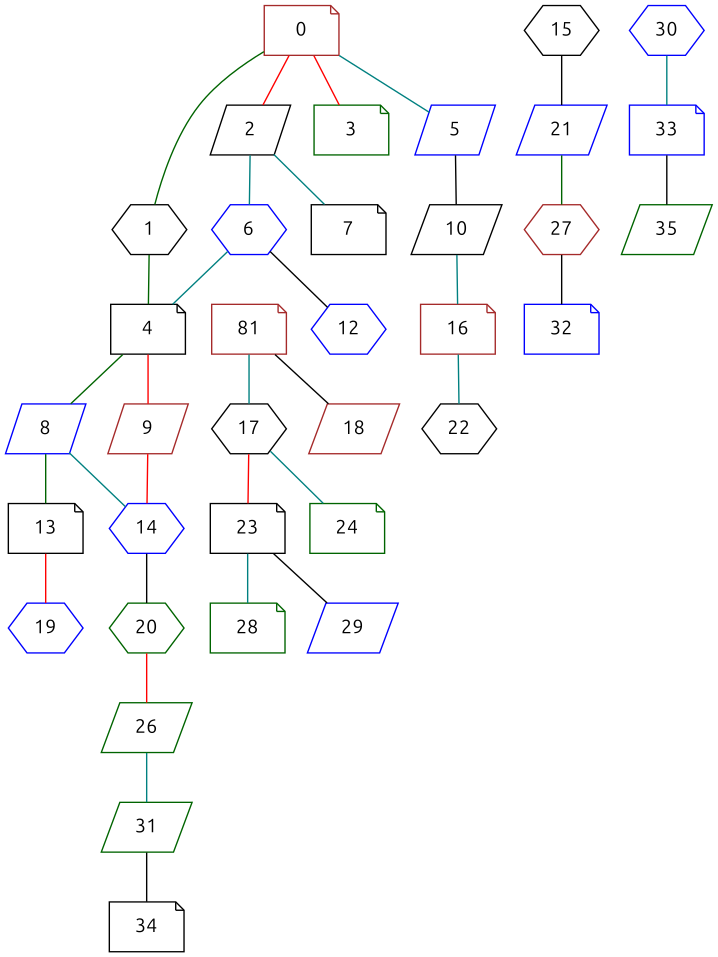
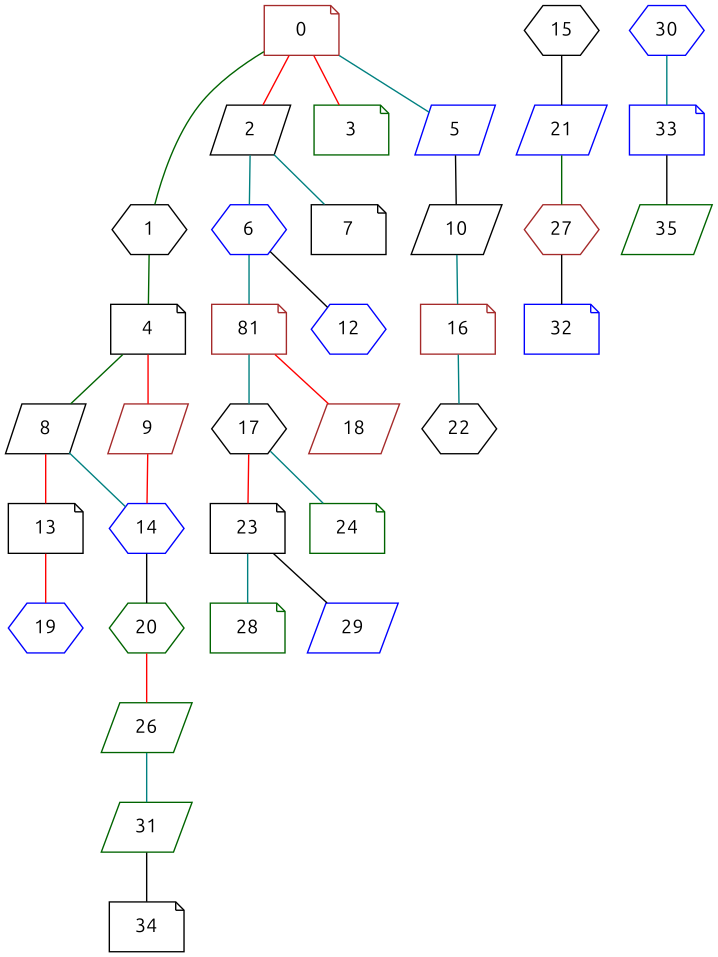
edge "6" -- "4": now "6" -- "81"
edge "81" -- "18": color black -> red
node "8": color blue -> black
edge "8" -- "13": color darkgreen -> red
